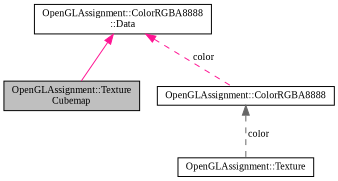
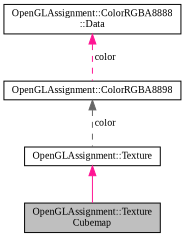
edge "OpenGLAssignment::Texture Cubemap" -> "OpenGLAssignment::ColorRGBA8888 ::Data": now "OpenGLAssignment::Texture Cubemap" -> "OpenGLAssignment::Texture"
node "OpenGLAssignment::ColorRGBA8888": label "OpenGLAssignment::ColorRGBA8888" -> "OpenGLAssignment::ColorRGBA8898"
